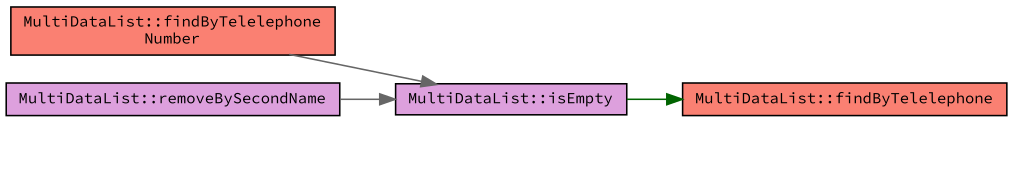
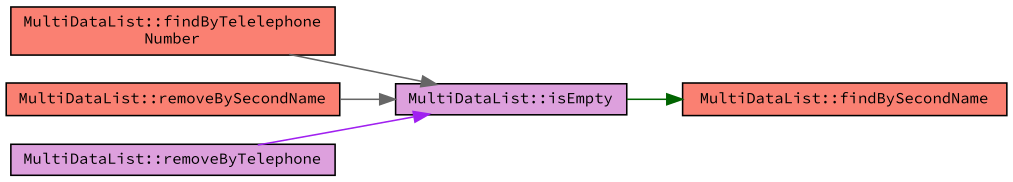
node "MultiDataList::removeBySecondName": fillcolor plum -> salmon
node "MultiDataList::findByTelelephone": label "MultiDataList::findByTelelephone" -> "MultiDataList::findBySecondName"
node "MultiDataList::removeByTelephone": added
